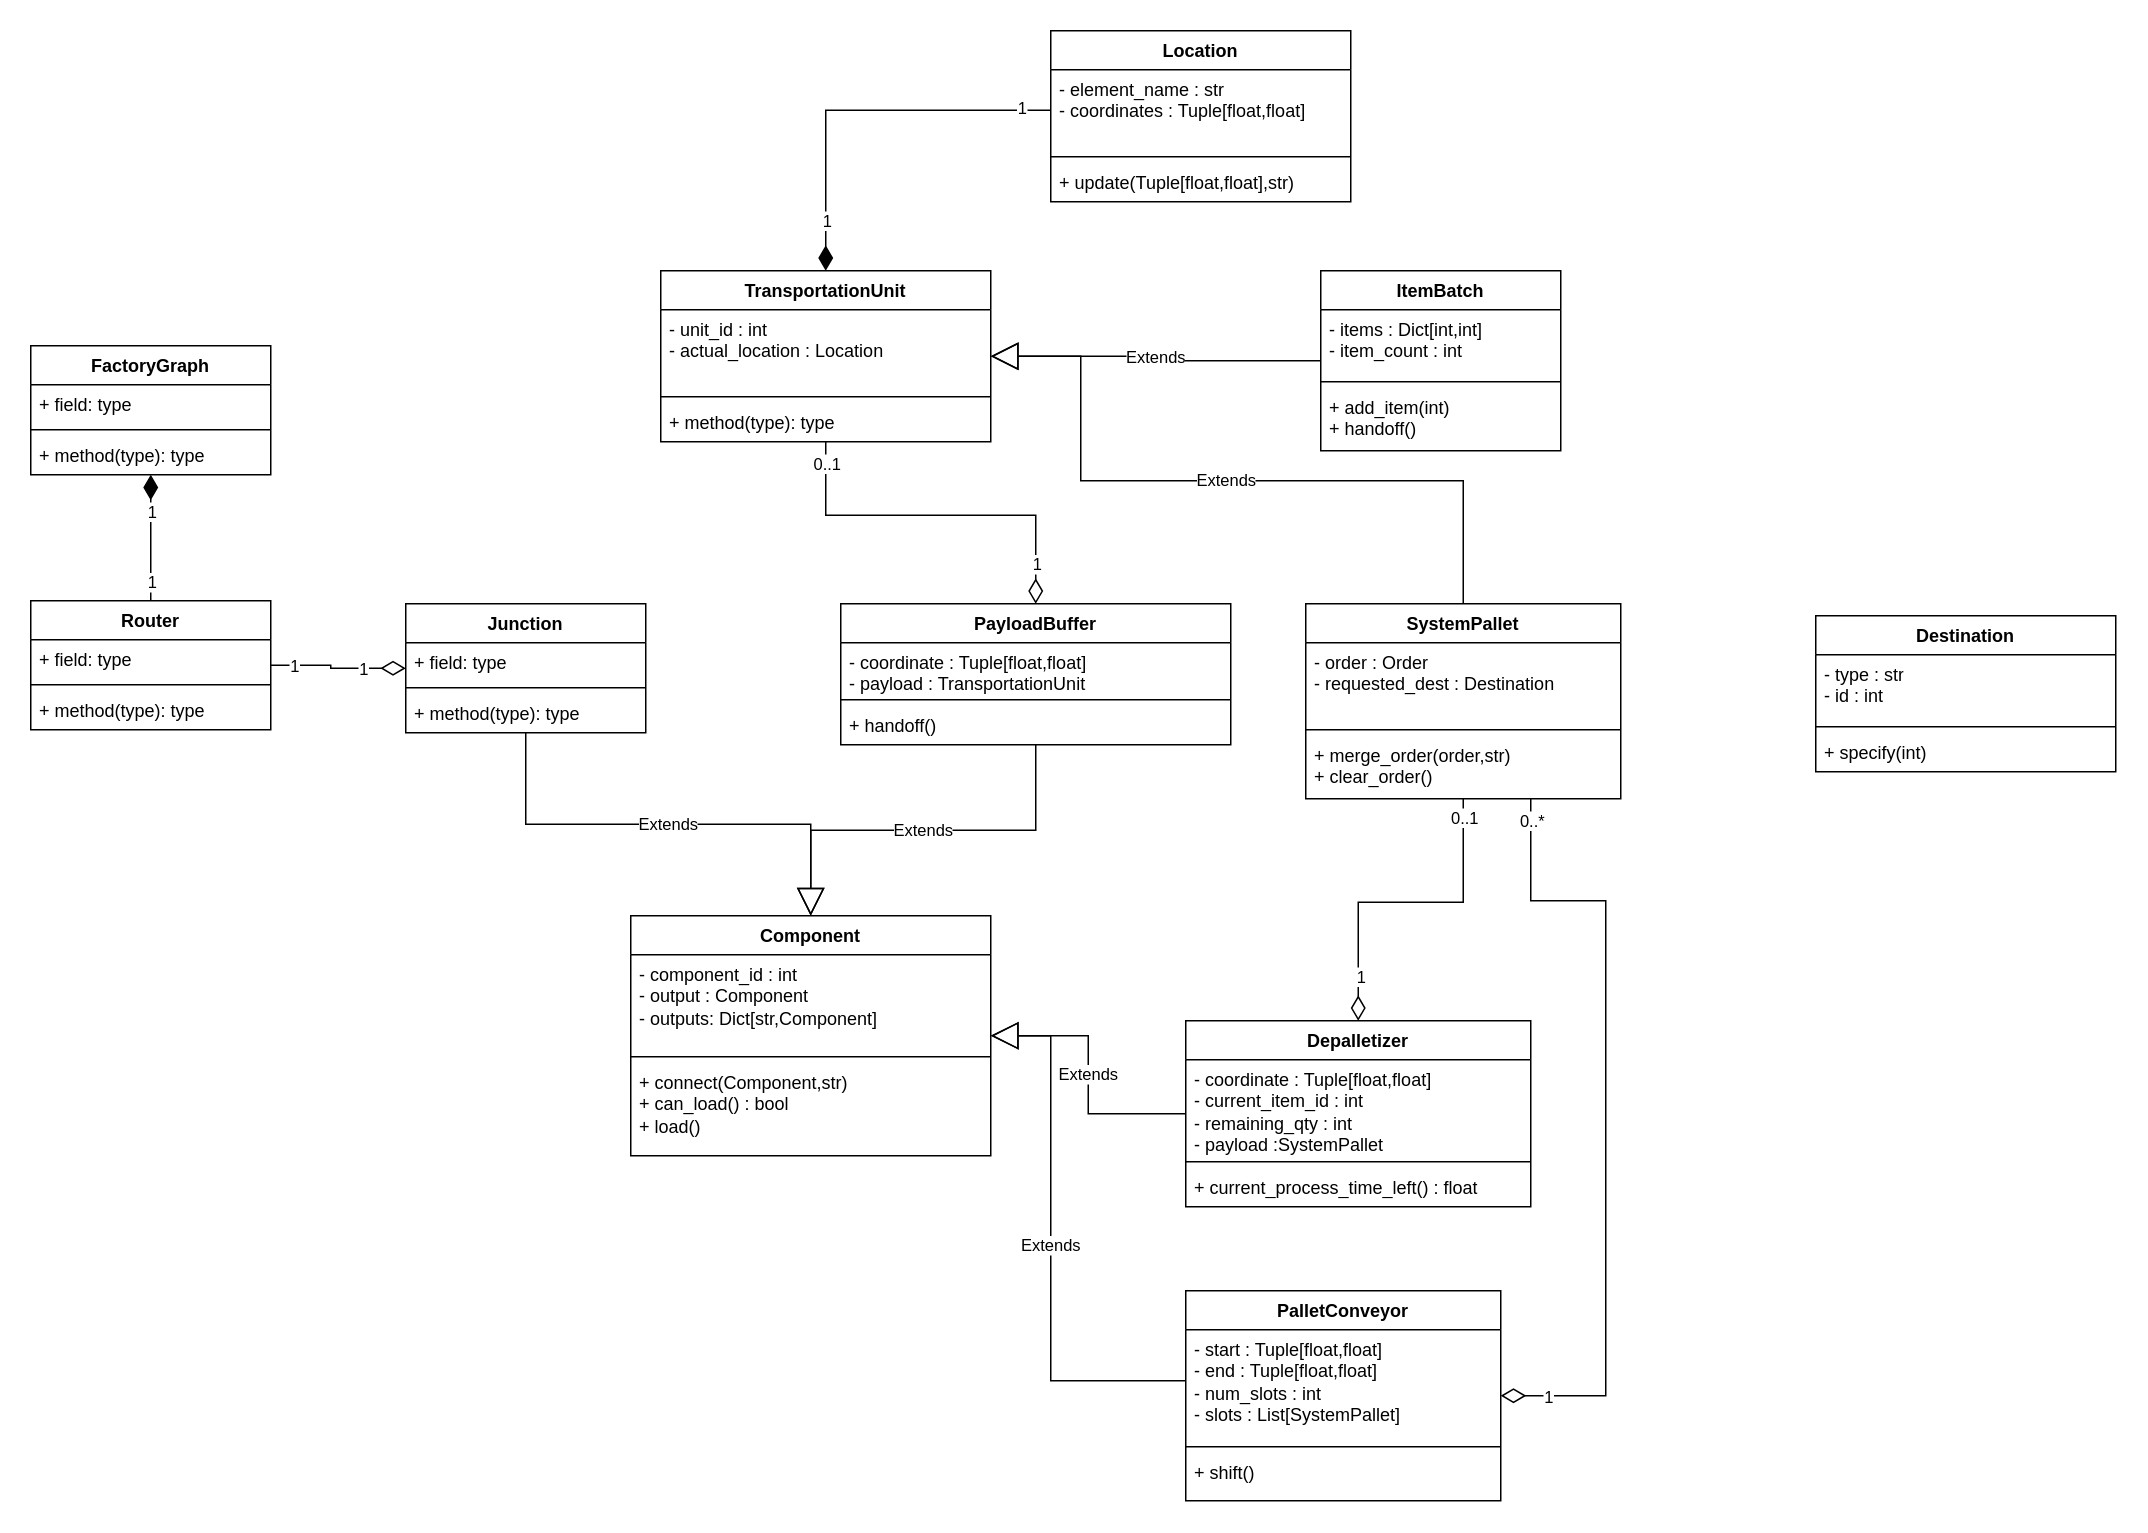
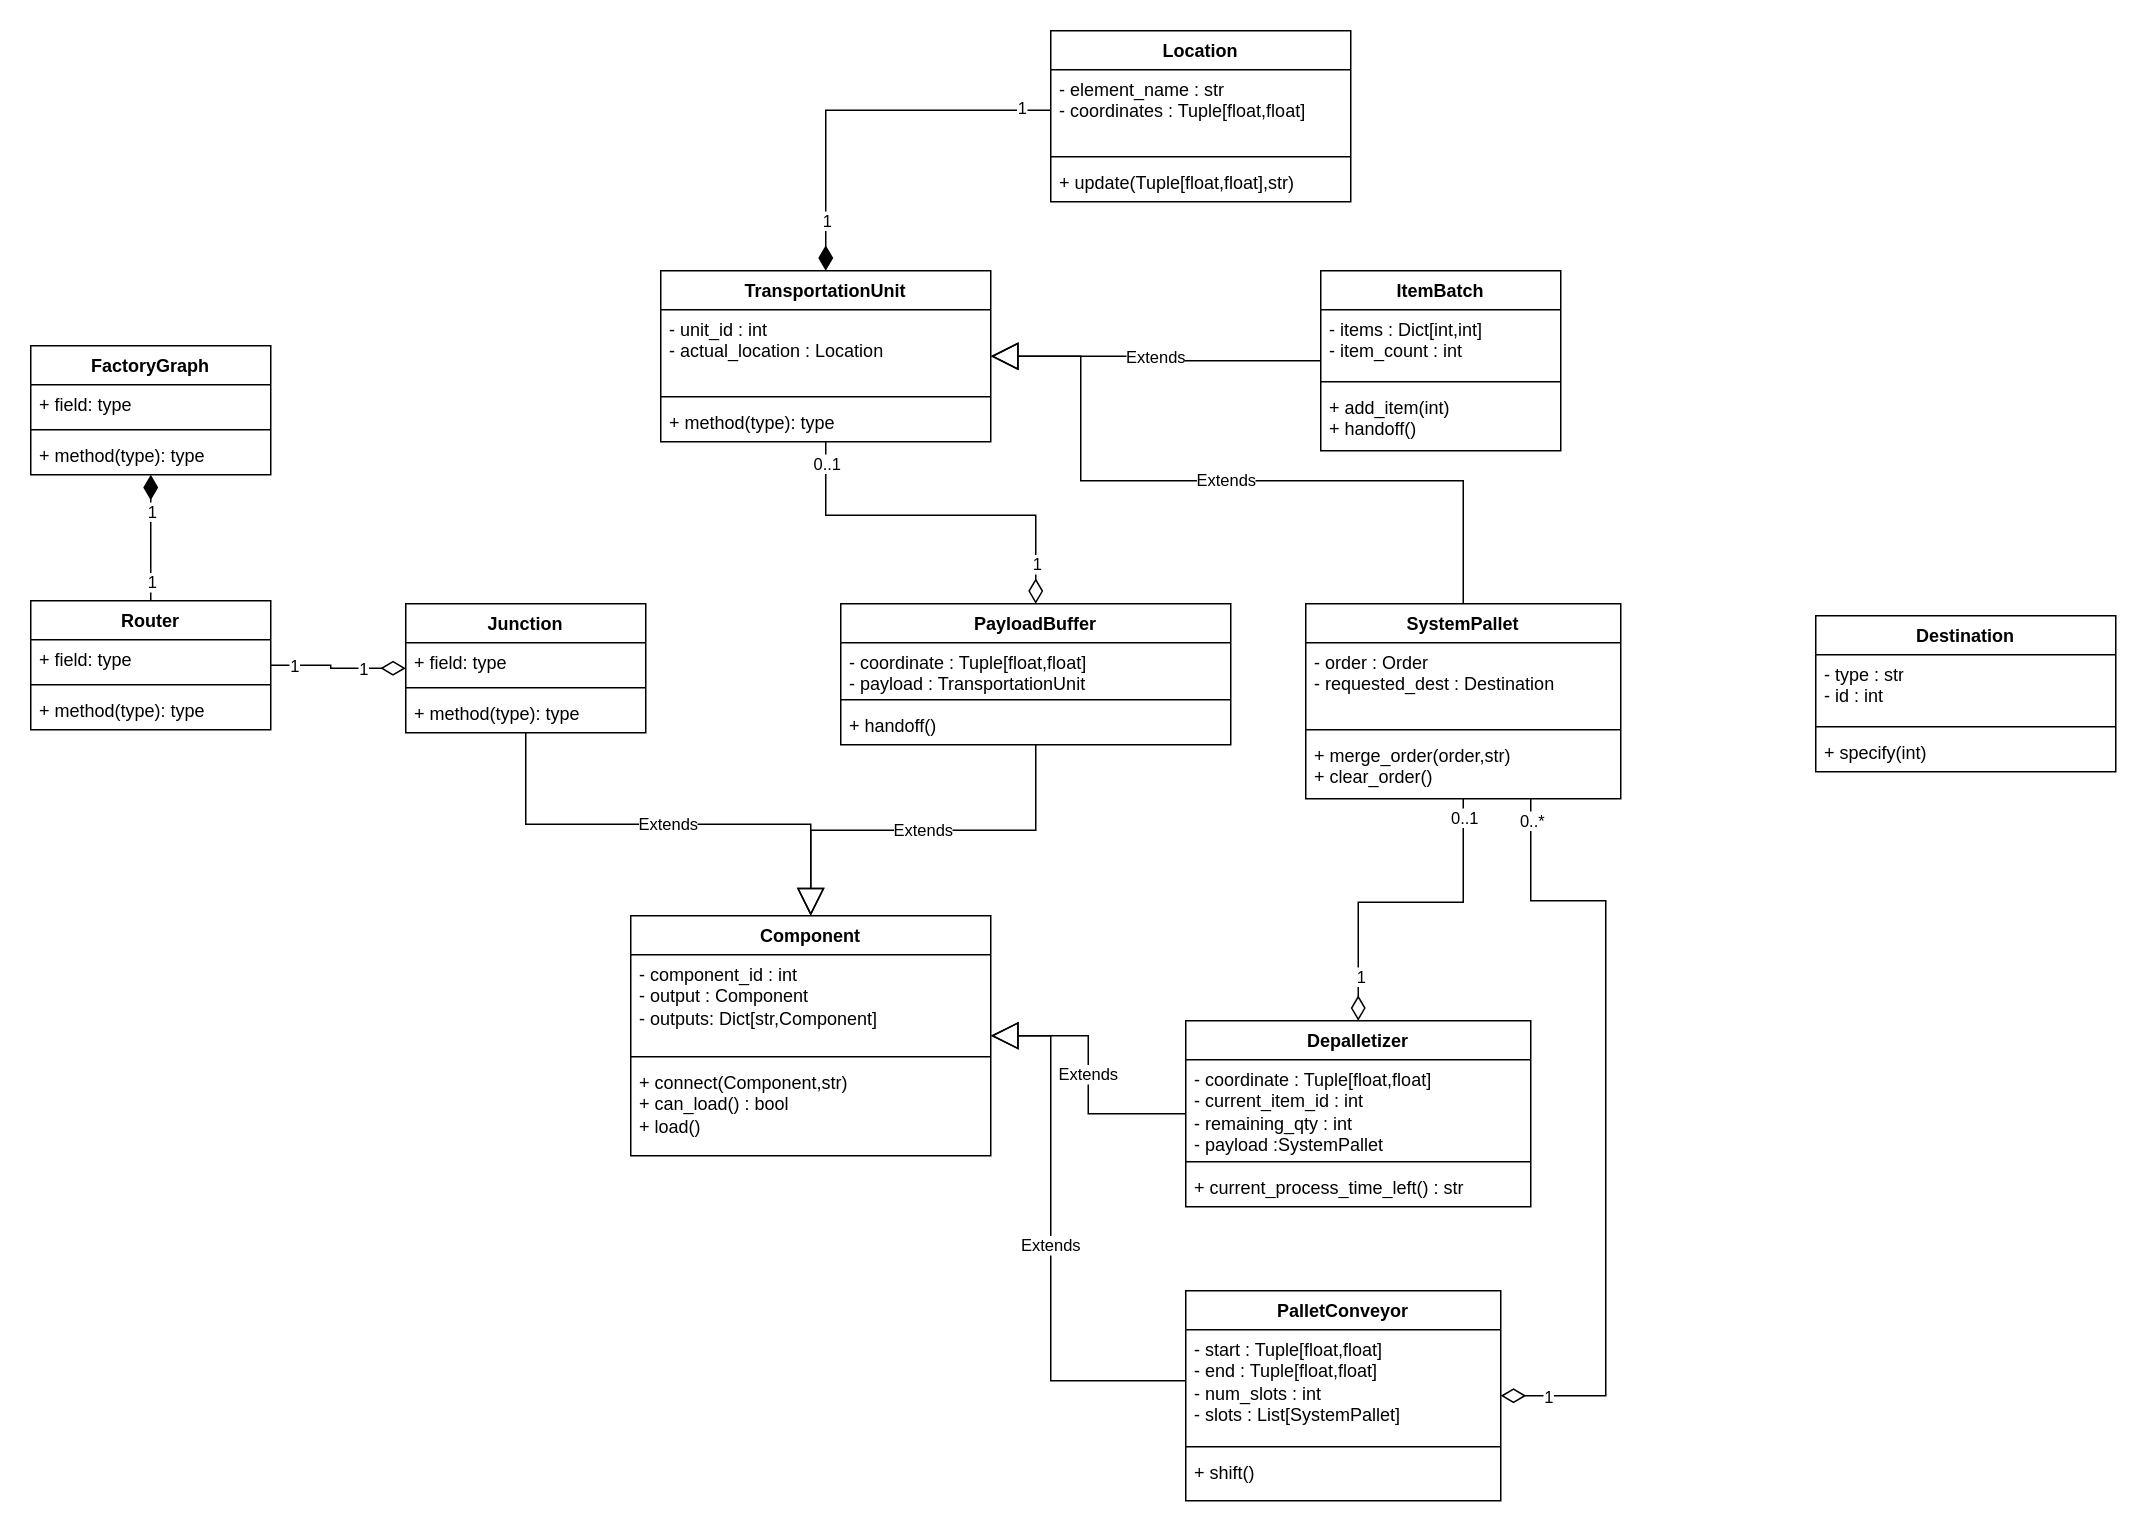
node "+ current_process_time_left() : float": label "+ current_process_time_left() : float" -> "+ current_process_time_left() : str"
